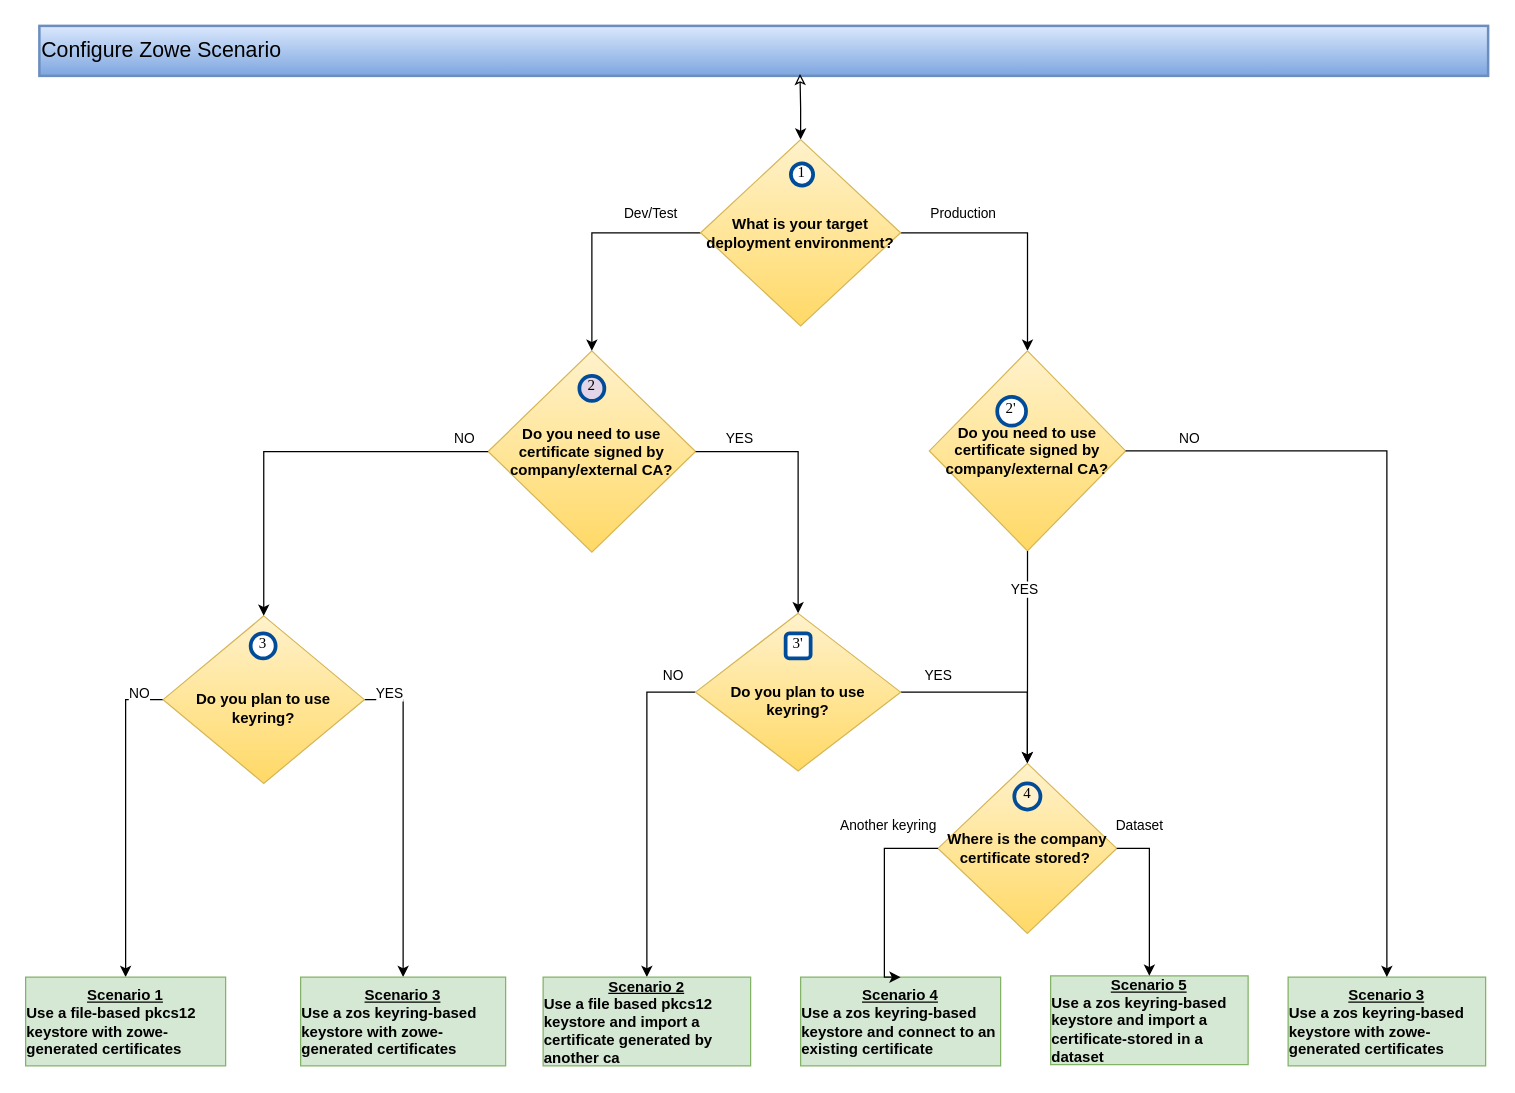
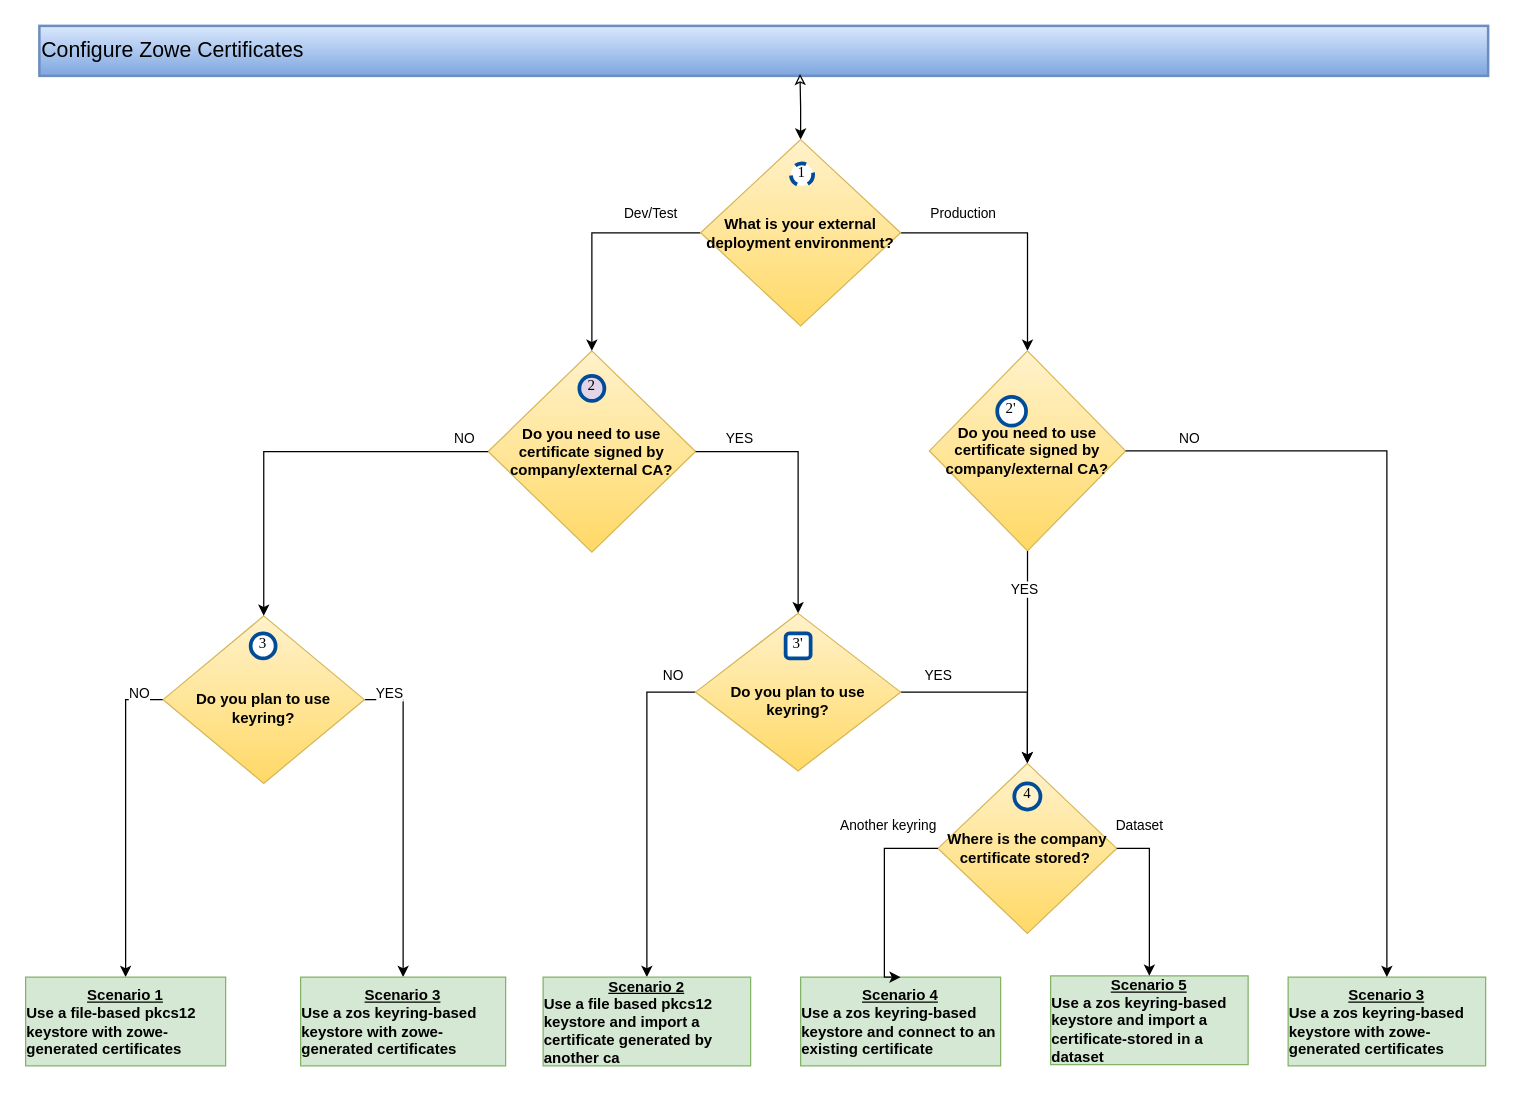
node "Configure Zowe Scenario": label "Configure Zowe Scenario" -> "Configure Zowe Certificates"
node "1": style solid -> dashed
node "What is your target deployment environment?": label "What is your target deployment environment?" -> "What is your external deployment environment?"
